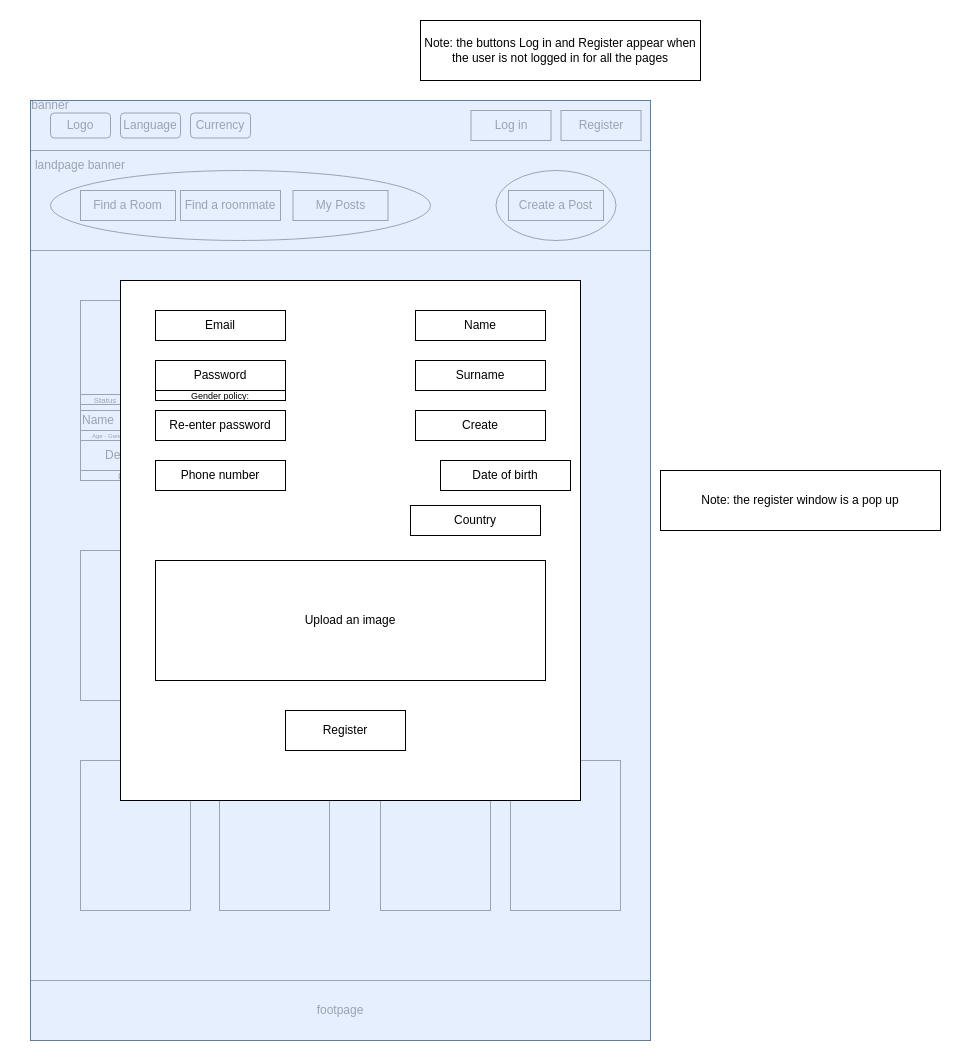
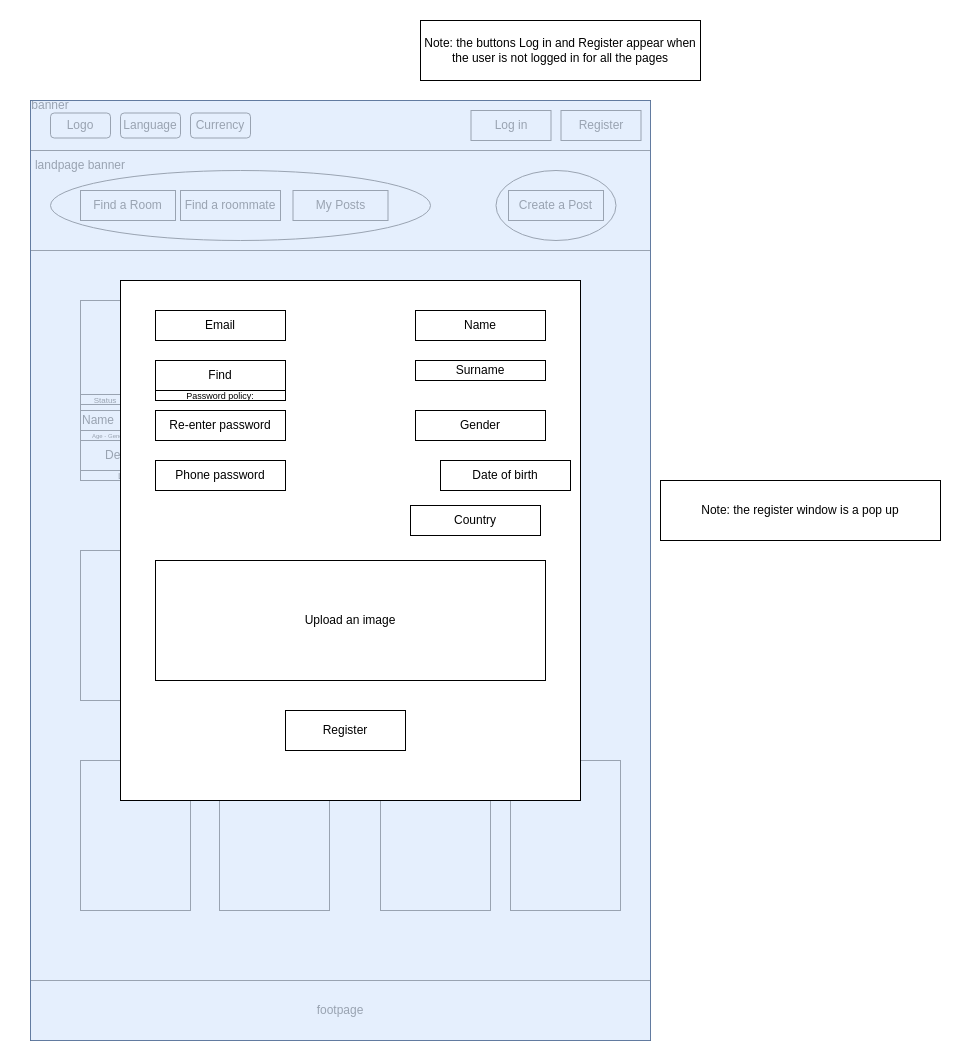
node "Password": label "Password" -> "Find"
node "Surname": size 130x30 -> 130x20
node "Gender policy:": label "Gender policy:" -> "Password policy:"
node "Create": label "Create" -> "Gender"
node "Phone number": label "Phone number" -> "Phone password"
node "Note: the register window is a pop up": moved (801, 501) -> (801, 511)
